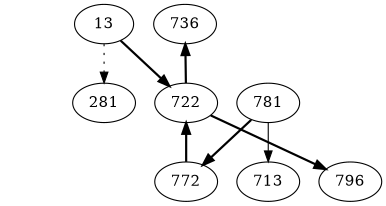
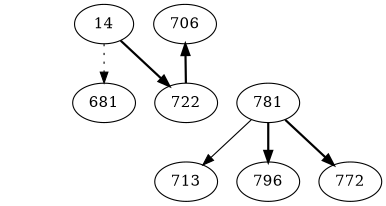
node "13": label "13" -> "14"
node "736": label "736" -> "706"
node "281": label "281" -> "681"
edge "722" -> "796": now "781" -> "796"
edge "772" -> "722": removed
